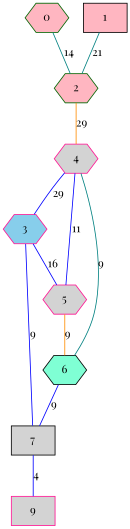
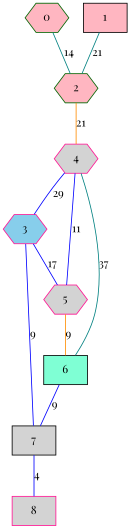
edge "2" -- "4": label "29" -> "21"
edge "3" -- "5": label "16" -> "17"
edge "4" -- "6": label "9" -> "37"
node "6": shape hexagon -> box
node "9": label "9" -> "8"
